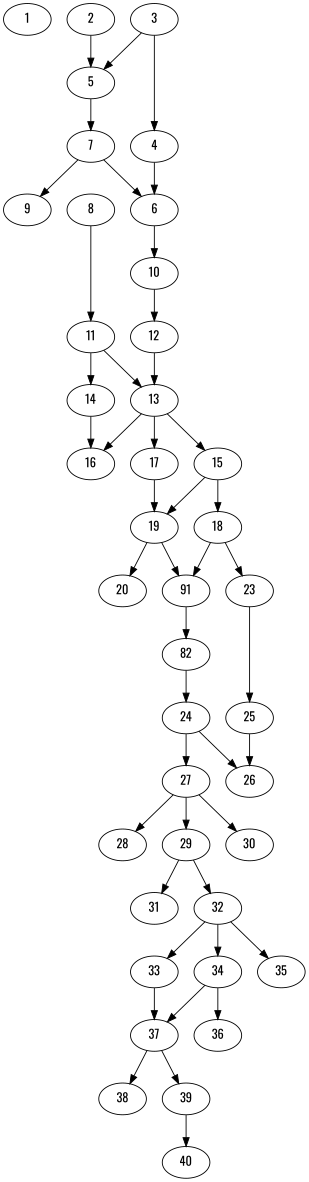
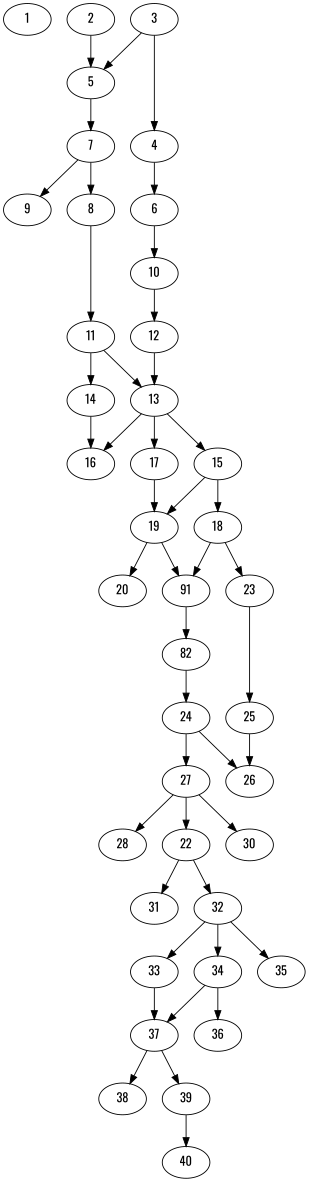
edge "7" -> "6": now "7" -> "8"
node "29": label "29" -> "22"
